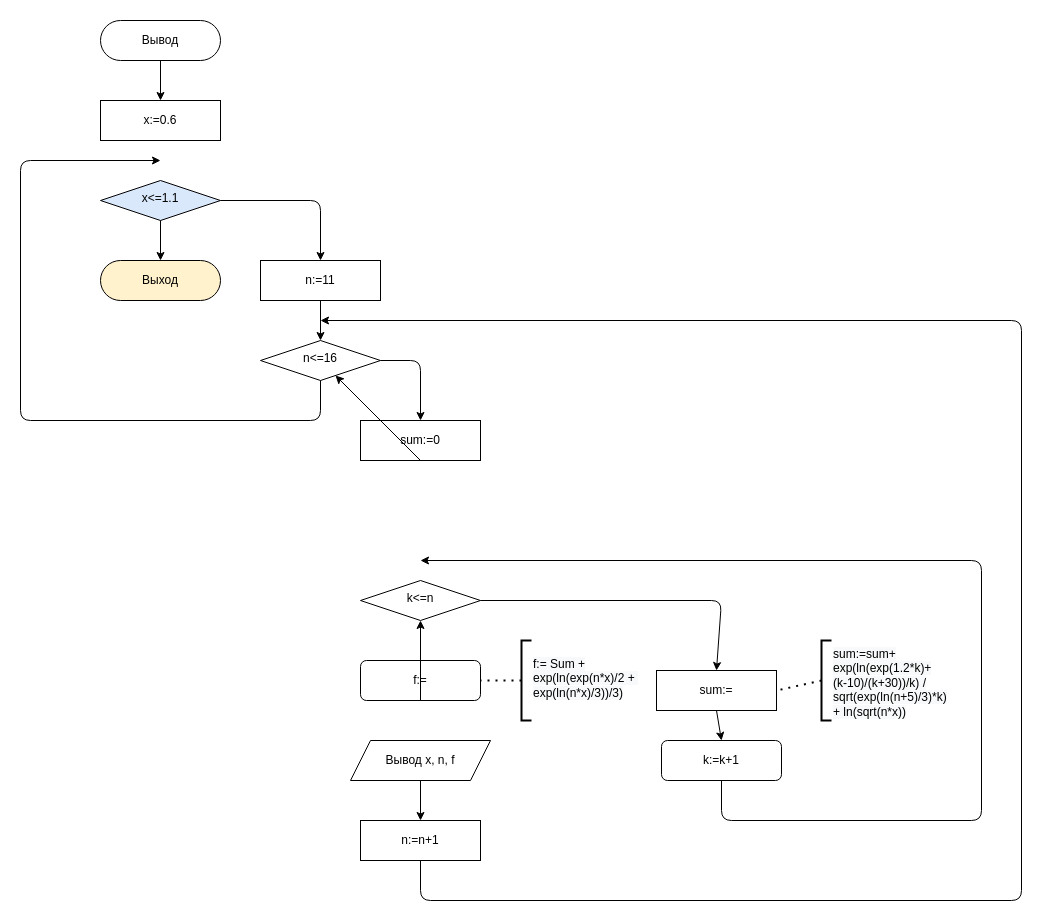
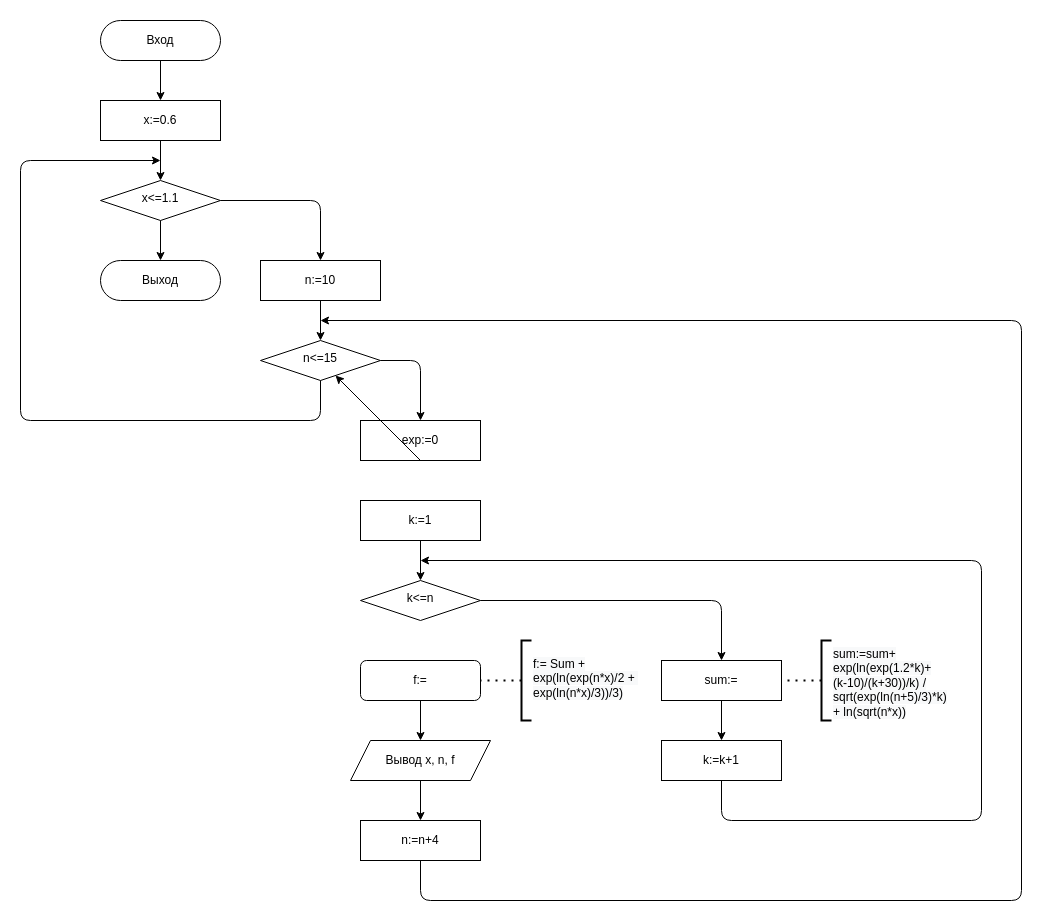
node "Вывод": label "Вывод" -> "Вход"
edge "x:=0.6" -> "x<=1.1": added
node "x<=1.1": fillcolor #dae8fc -> #ffffff
node "Выход": fillcolor #fff2cc -> #ffffff
node "n:=11": label "n:=11" -> "n:=10"
node "n<=16": label "n<=16" -> "n<=15"
node "sum:=0": label "sum:=0" -> "exp:=0"
node "k:=1": added
edge "k:=1" -> "k<=n": added
edge "f:=" -> "k<=n": now "f:=" -> "Вывод x, n, f"
node "sum:=": moved (717, 691) -> (722, 681)
node "k:=k+1": shape rounded rectangle -> rectangle
node "n:=n+1": label "n:=n+1" -> "n:=n+4"
